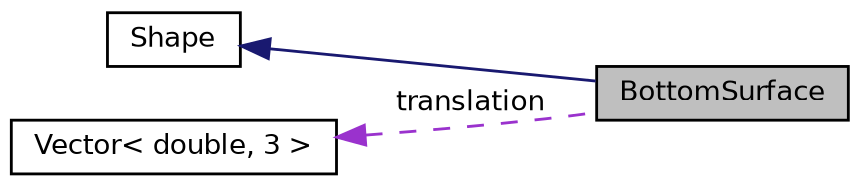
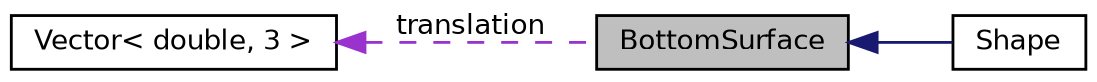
edge "BottomSurface" -> "Shape": reversed
